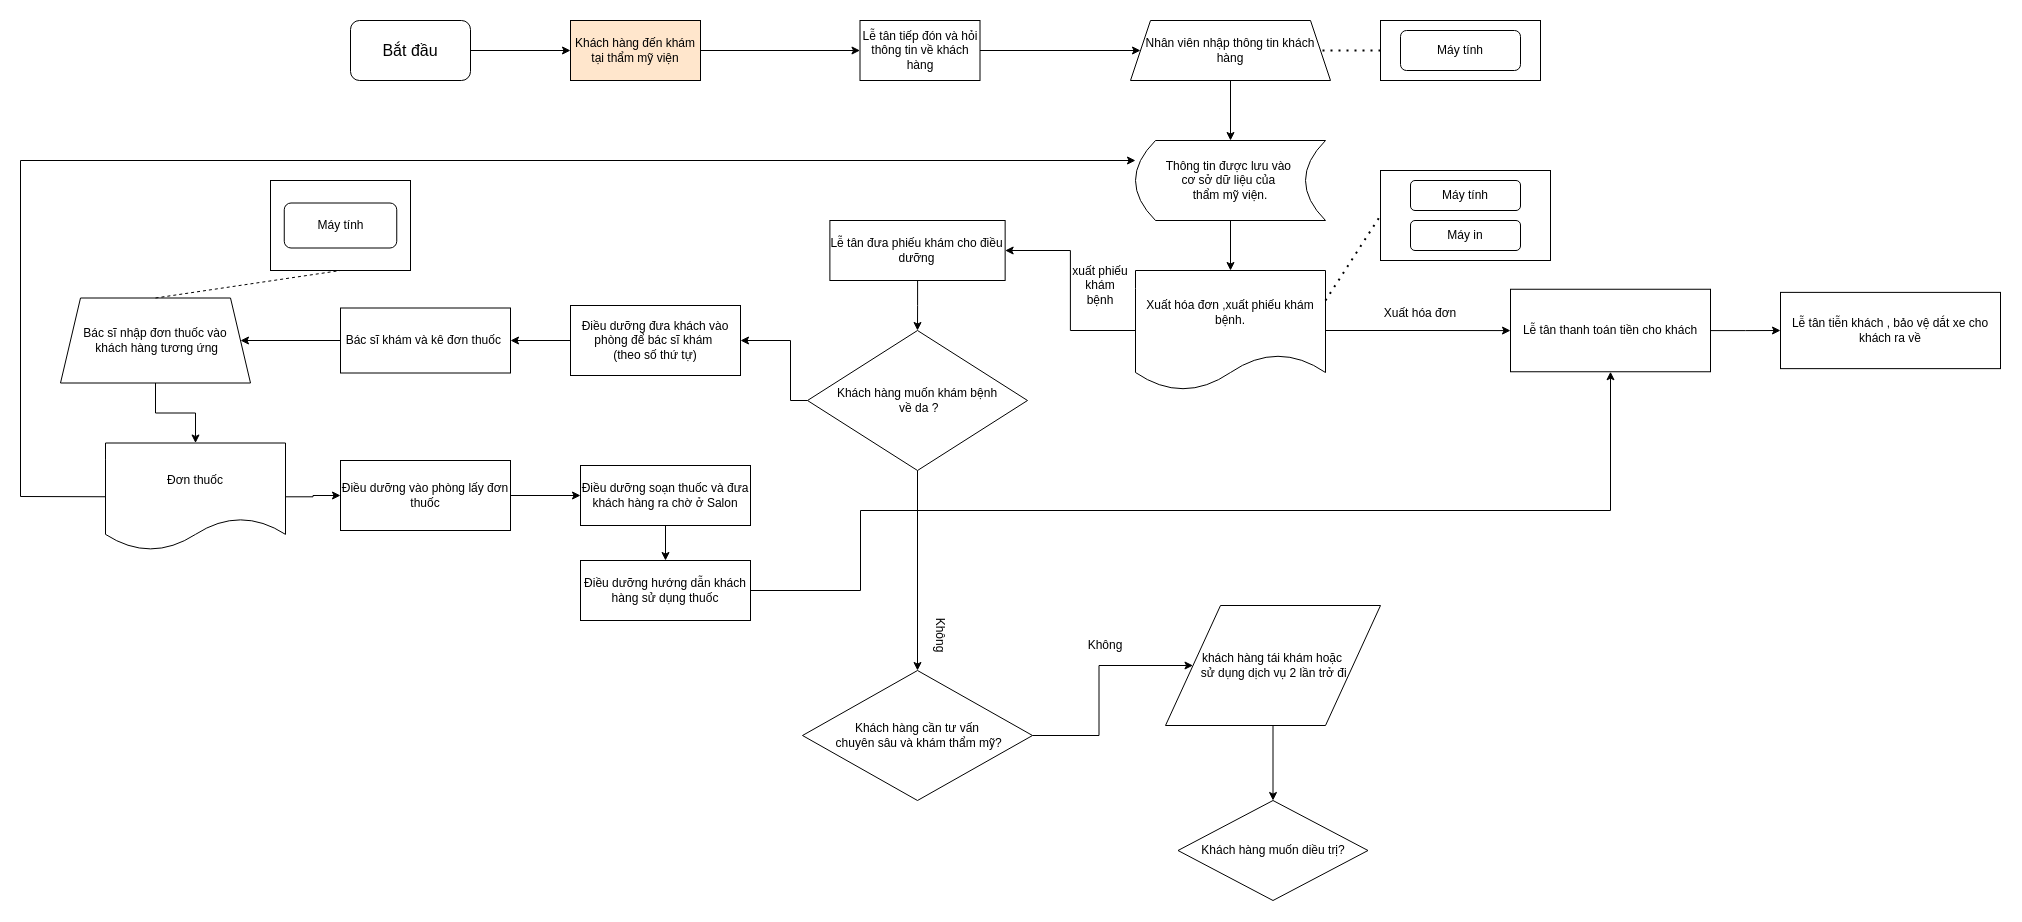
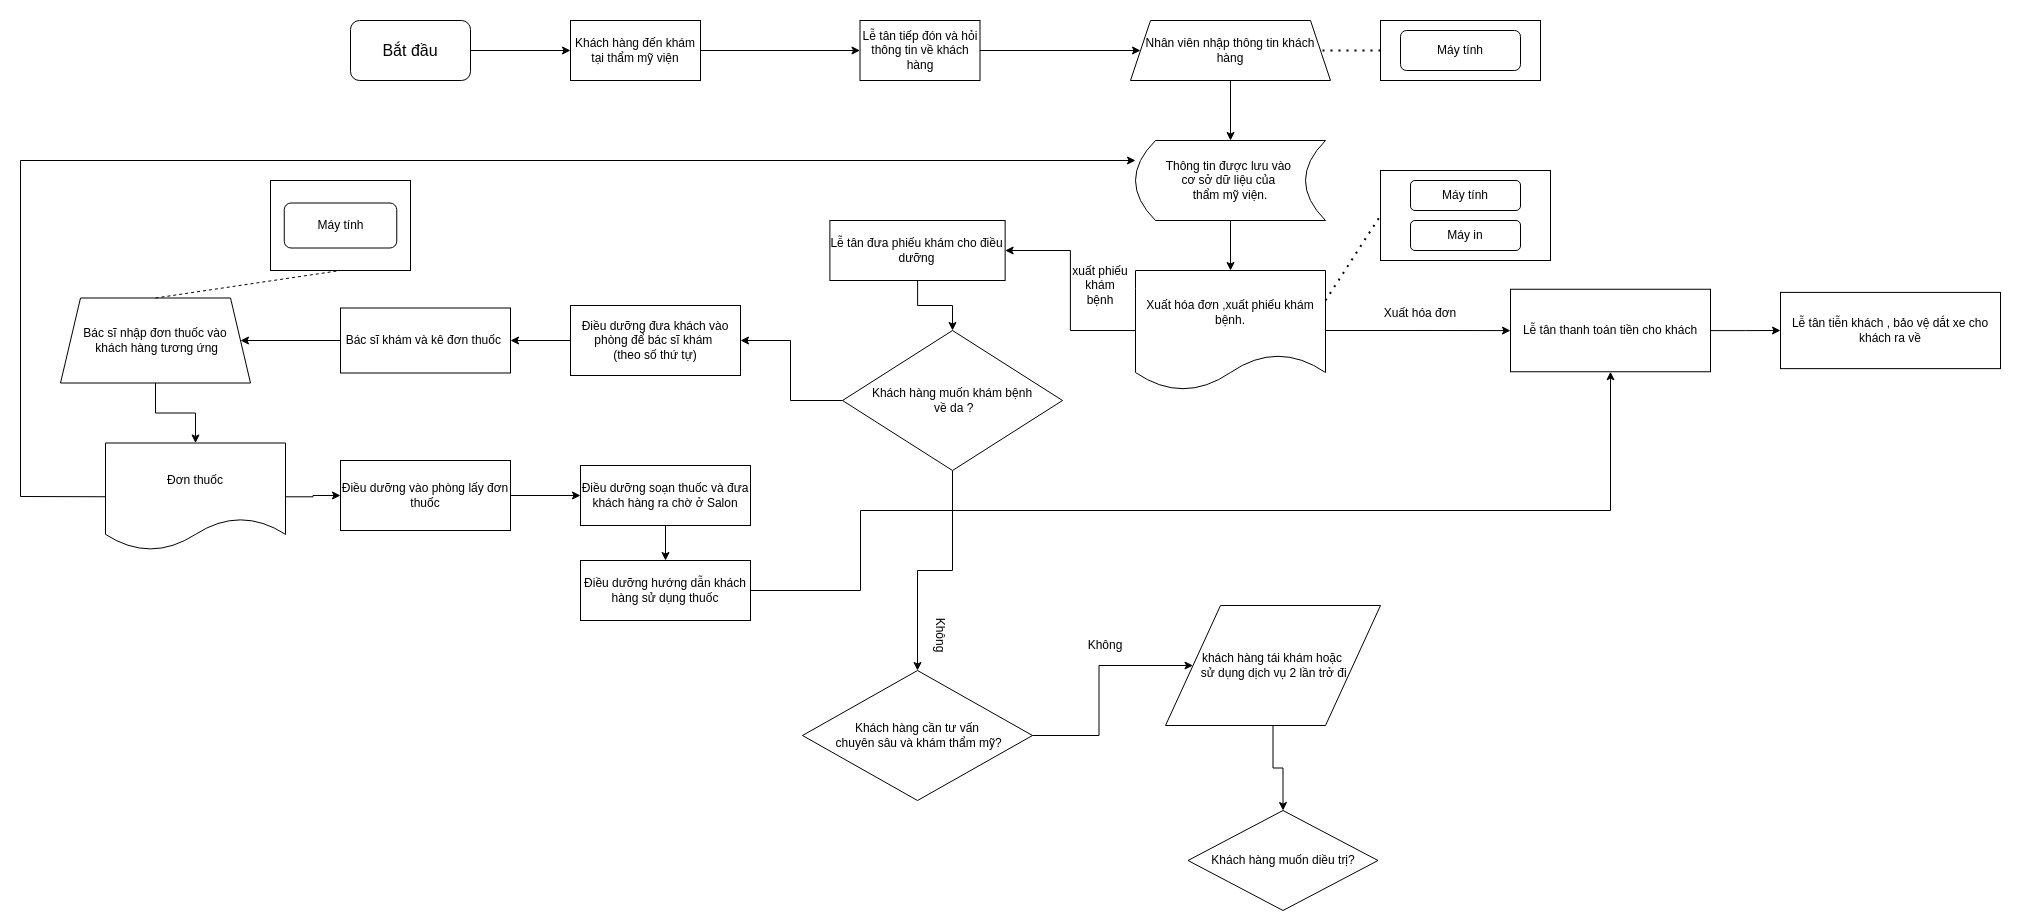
node "Khách hàng đến khám tại thẩm mỹ viện": fillcolor #ffe6cc -> #ffffff
node "Khách hàng muốn khám bệnh về da ?": moved (918, 401) -> (953, 401)
node "Khách hàng muốn diều trị?": moved (1273, 851) -> (1283, 861)
